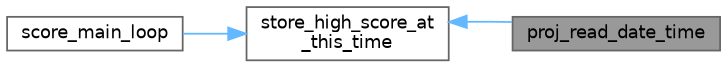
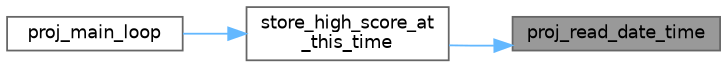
edge "proj_read_date_time" -> "store_high_score_at _this_time": reversed
node "score_main_loop": label "score_main_loop" -> "proj_main_loop"
